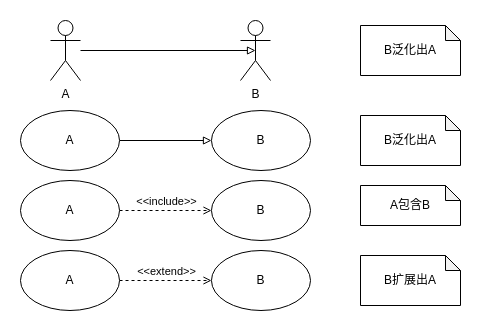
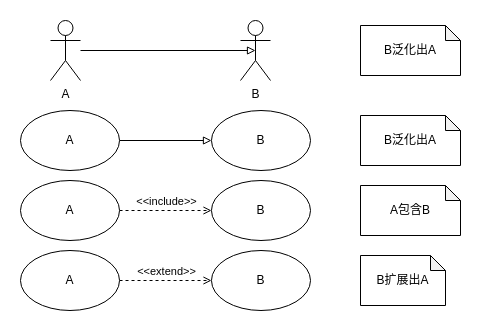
node "A包含B": size 100x40 -> 100x50
node "B扩展出A": size 100x50 -> 85x50
